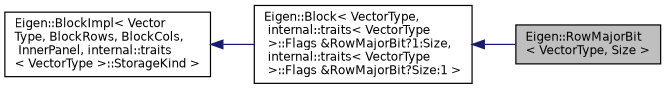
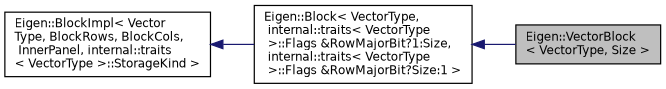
node "Eigen::RowMajorBit < VectorType, Size >": label "Eigen::RowMajorBit < VectorType, Size >" -> "Eigen::VectorBlock < VectorType, Size >"
